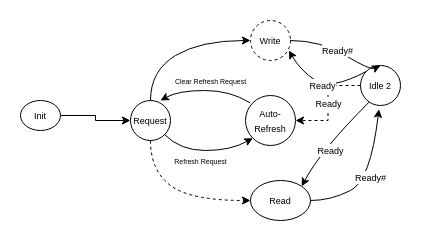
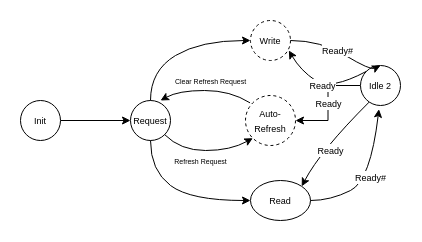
node "Init": size 40x30 -> 40x40
node "Auto-Refresh": style solid -> dashed
edge "Idle 2" -> "Auto-Refresh": style dashed -> solid
edge "Request" -> "Read": style dashed -> solid
